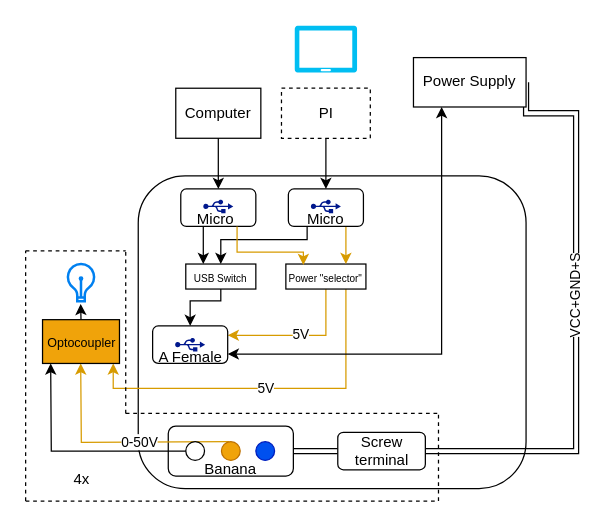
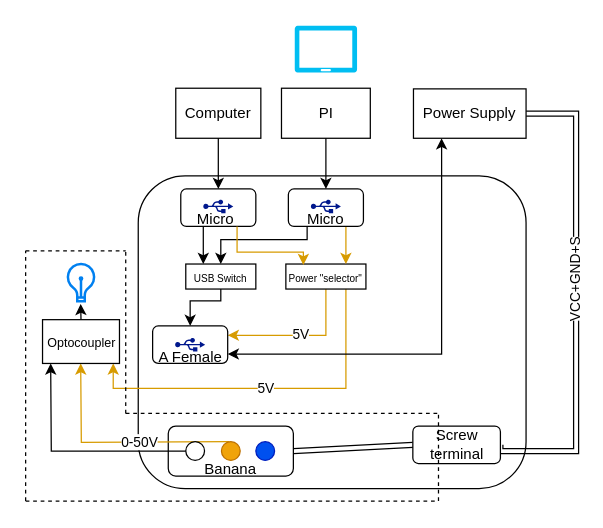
node "Power Supply": moved (469, 82) -> (469, 113)
node "PI": style dashed -> solid
node "Optocoupler": fillcolor #f0a30a -> #ffffff
node "Screw terminal": moved (381, 451) -> (456, 444)
node "4x": removed
